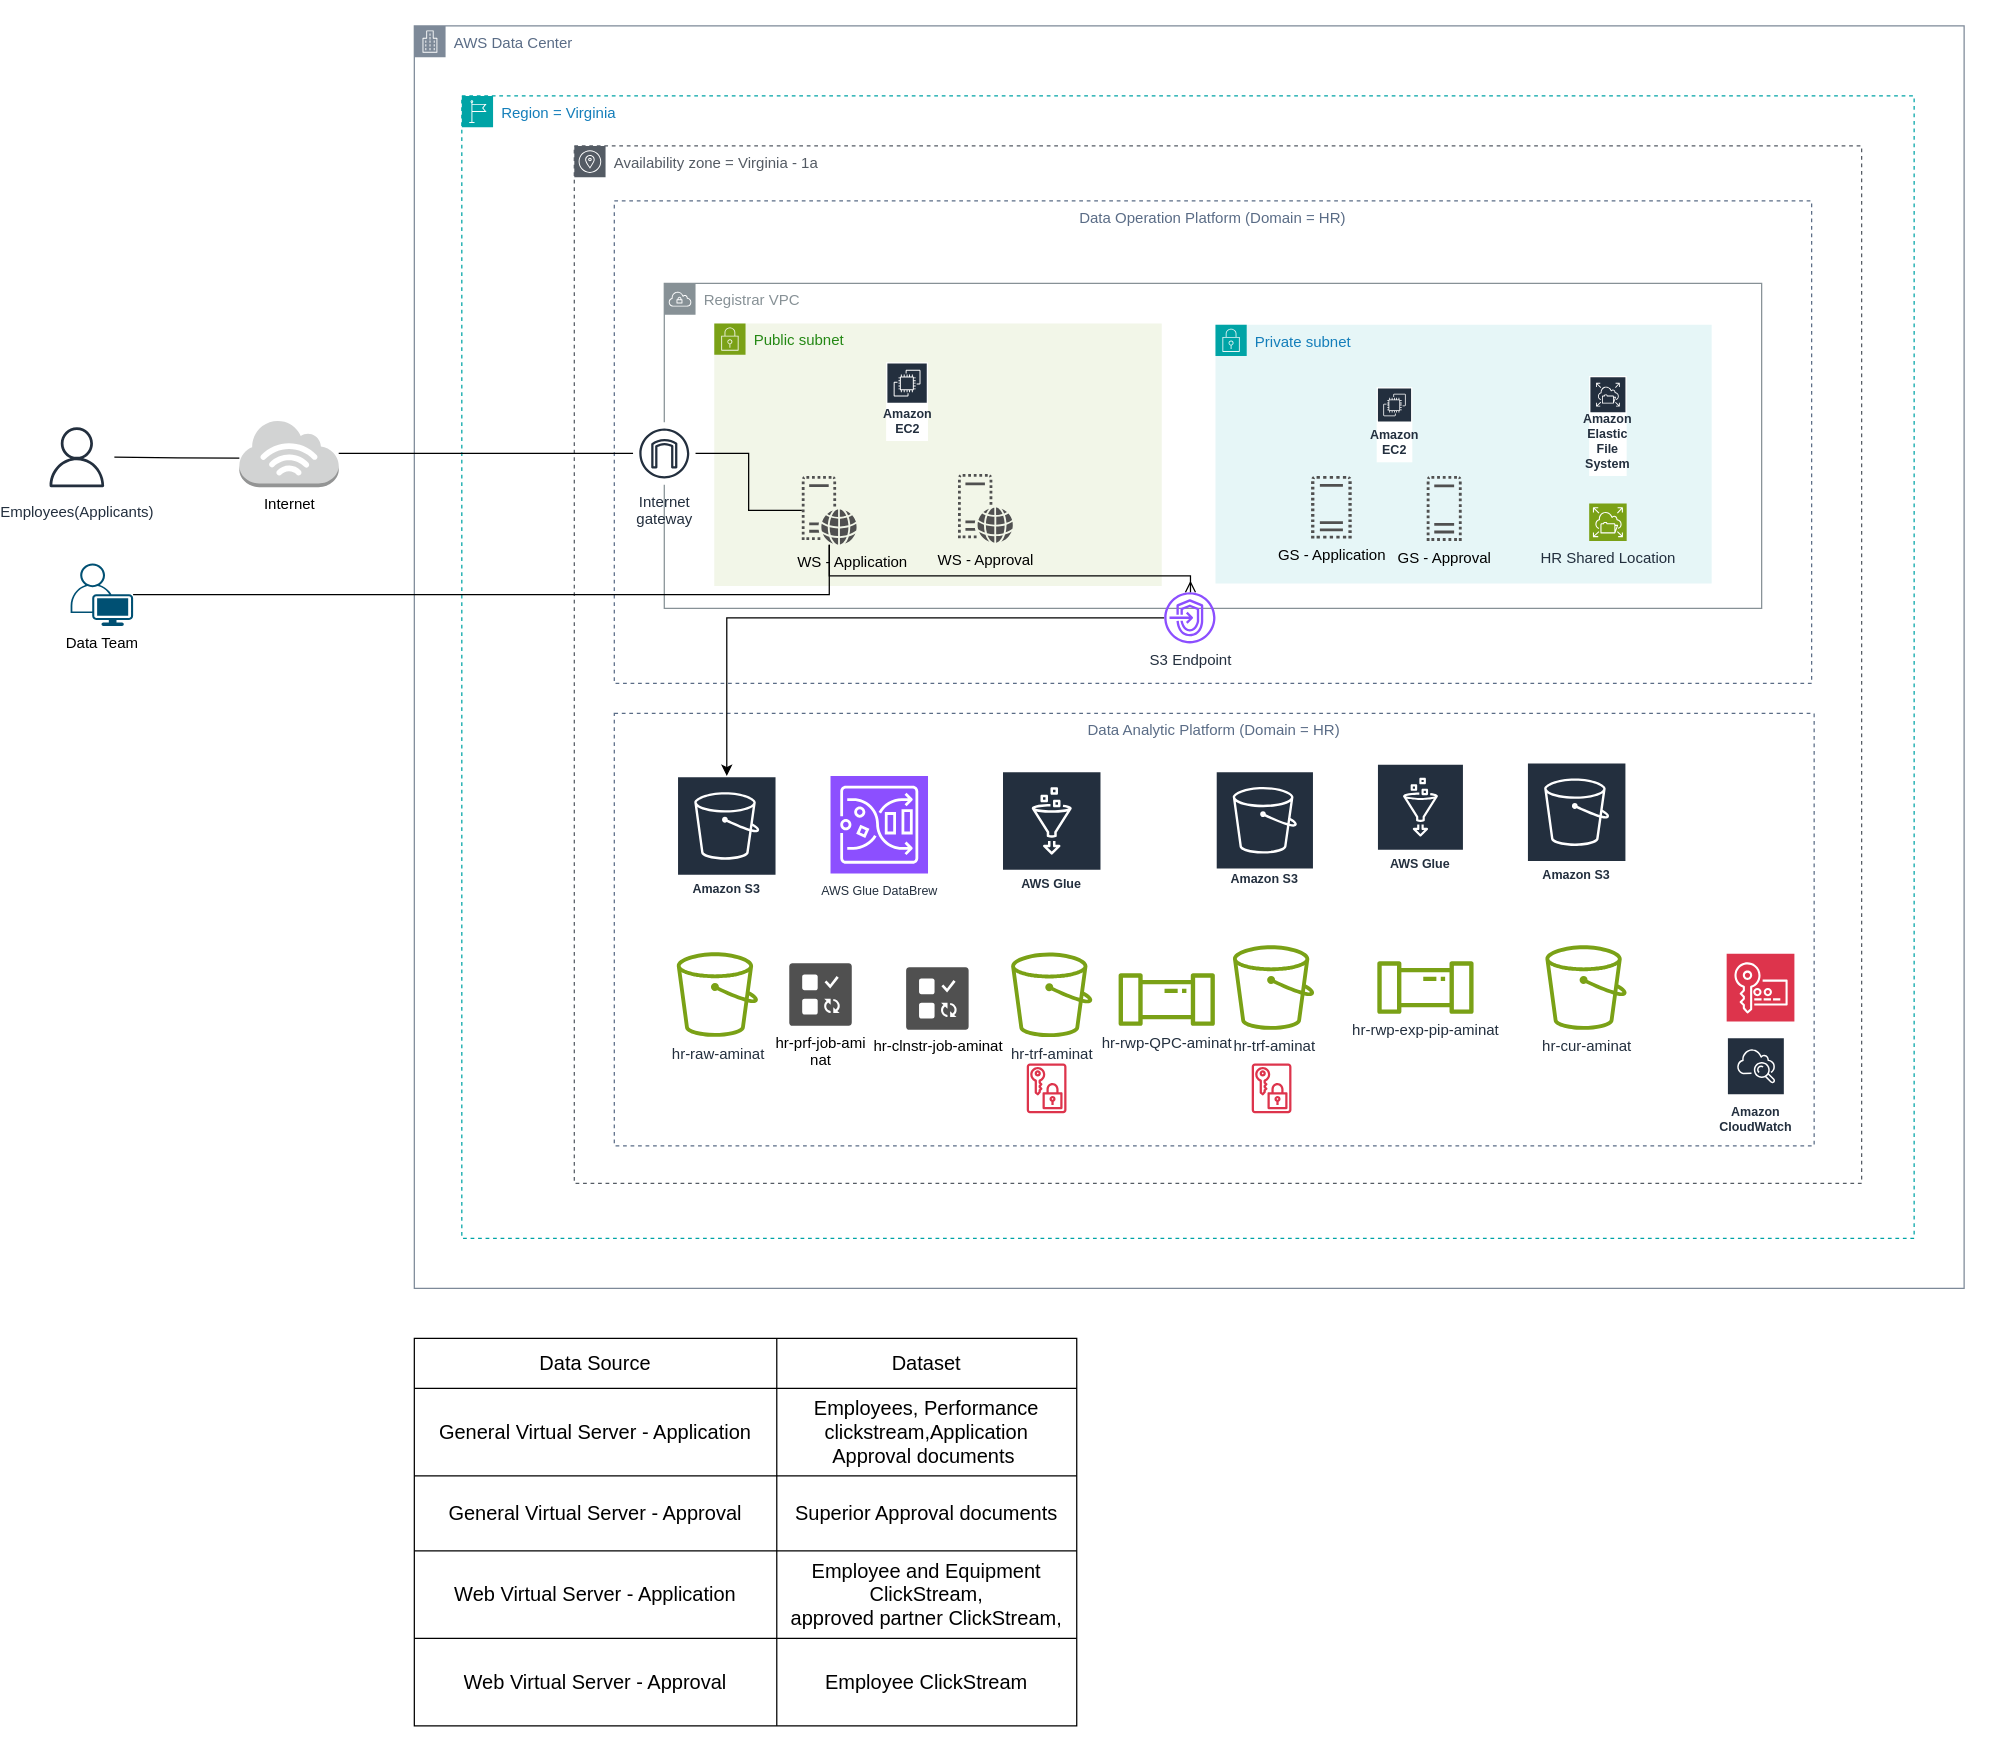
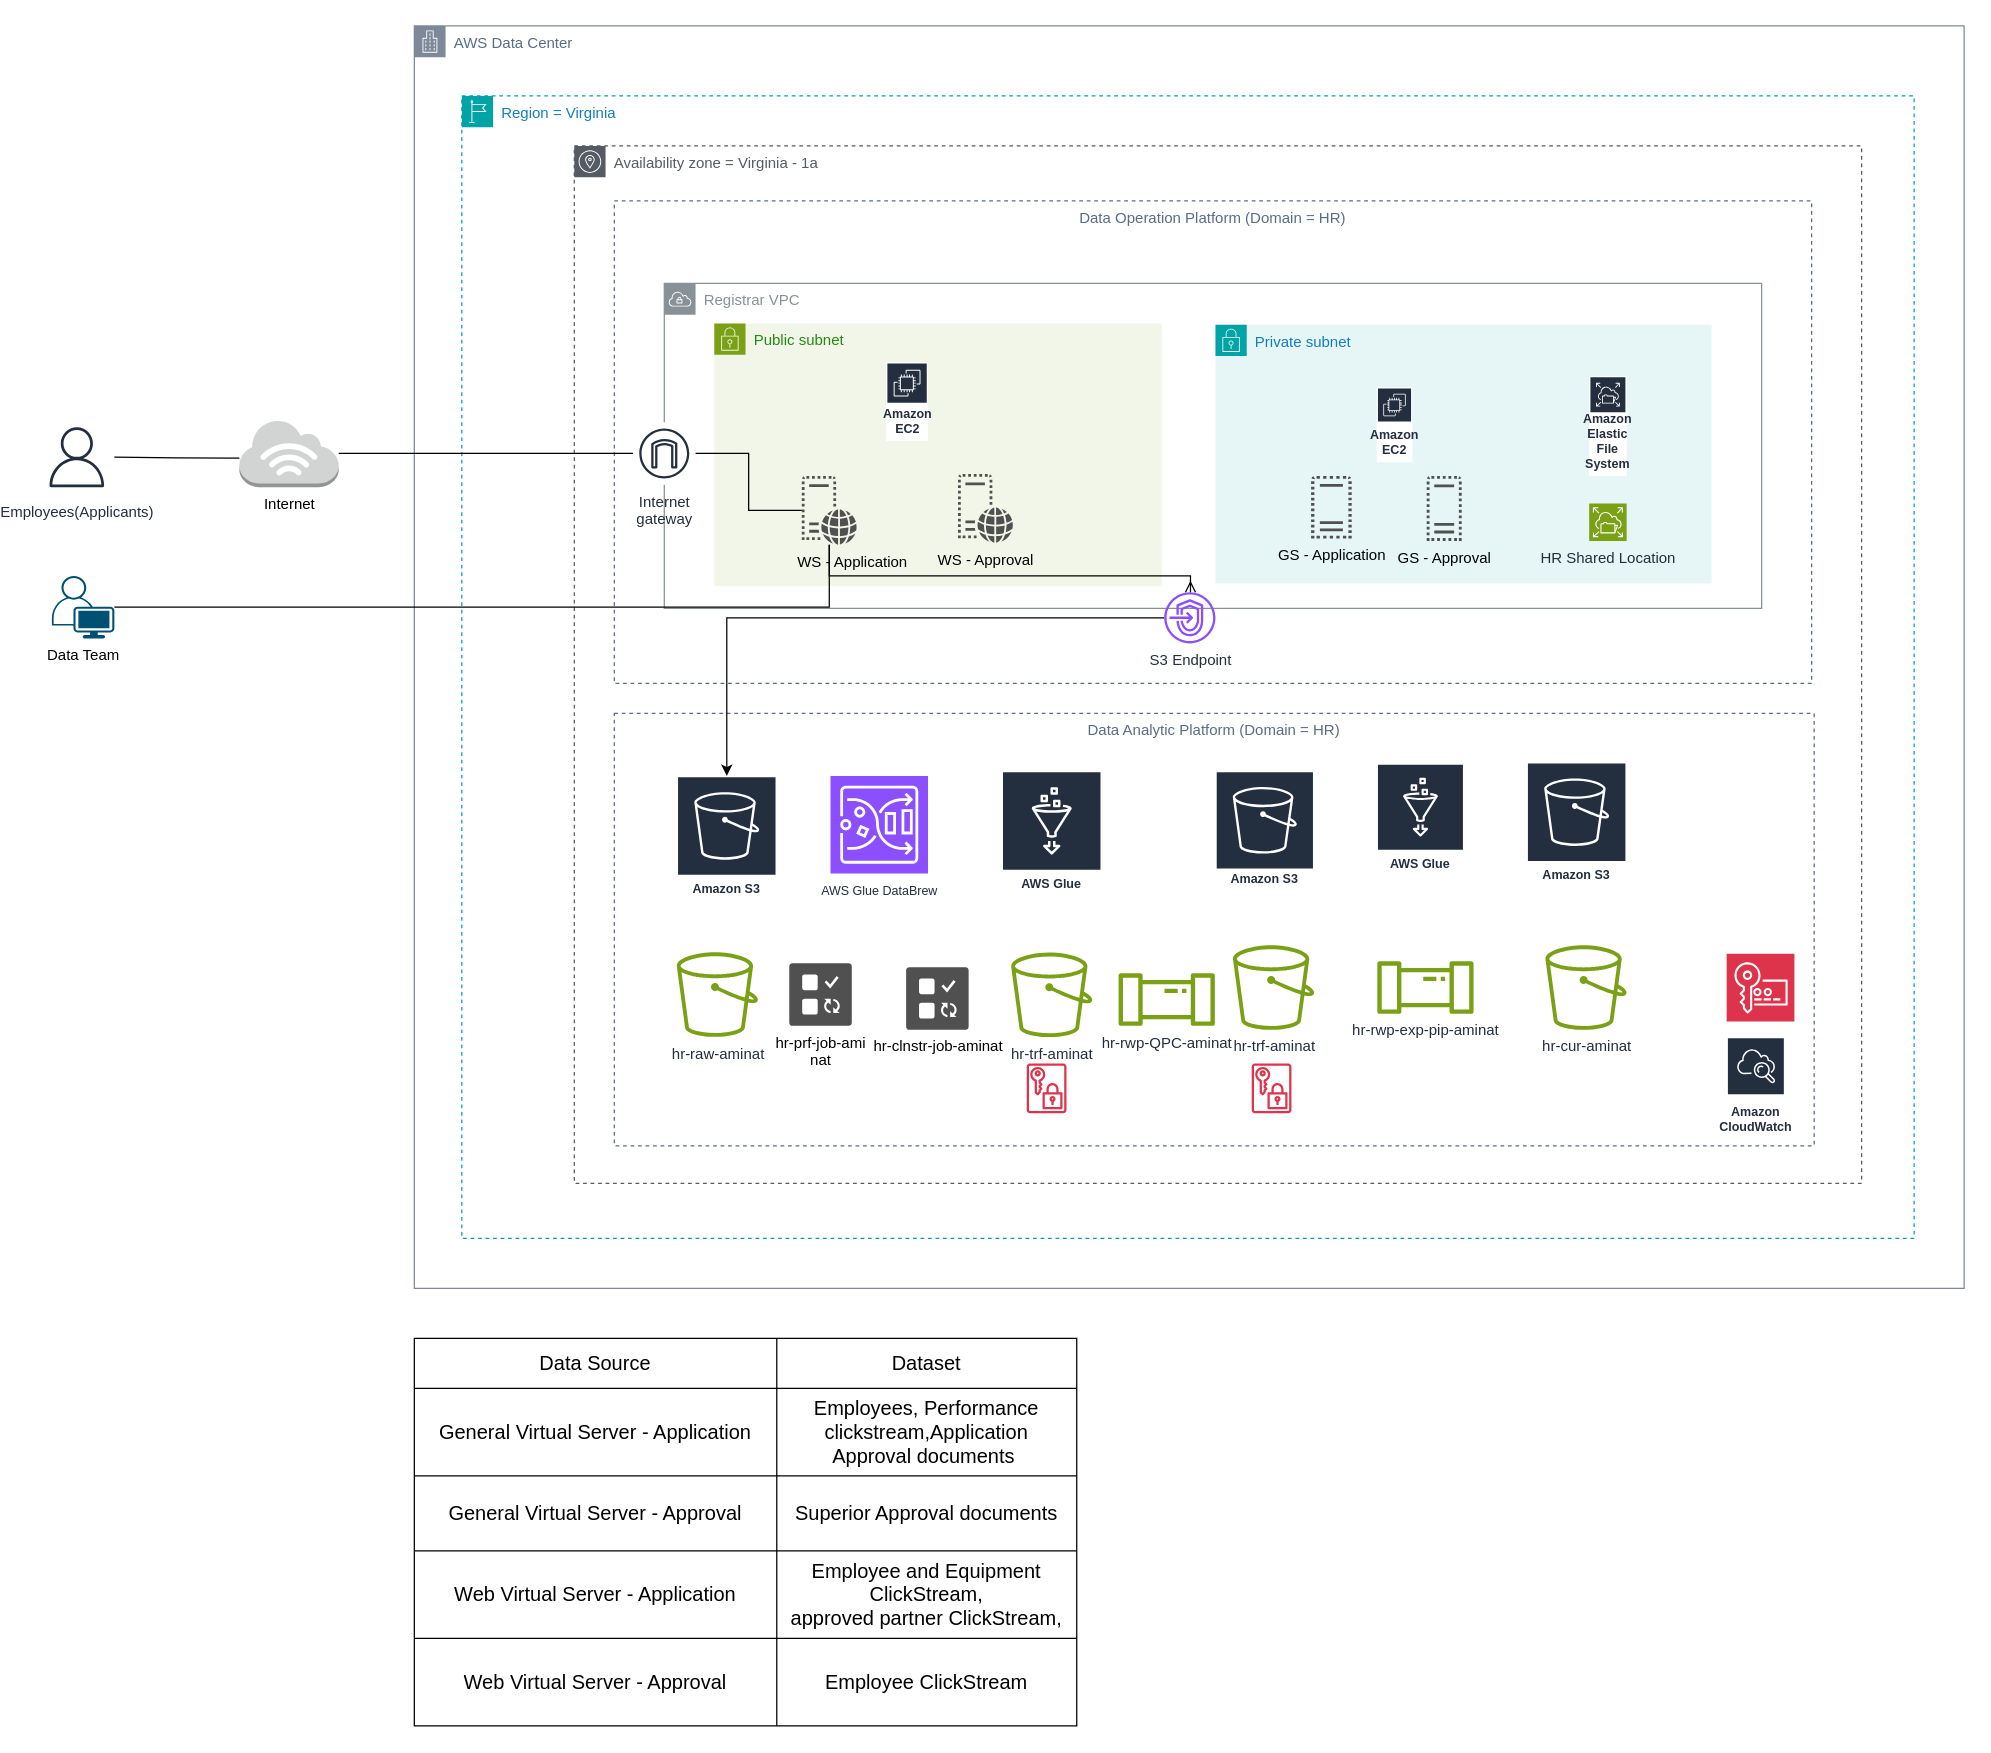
node "Data Team": moved (102, 594) -> (83, 607)
